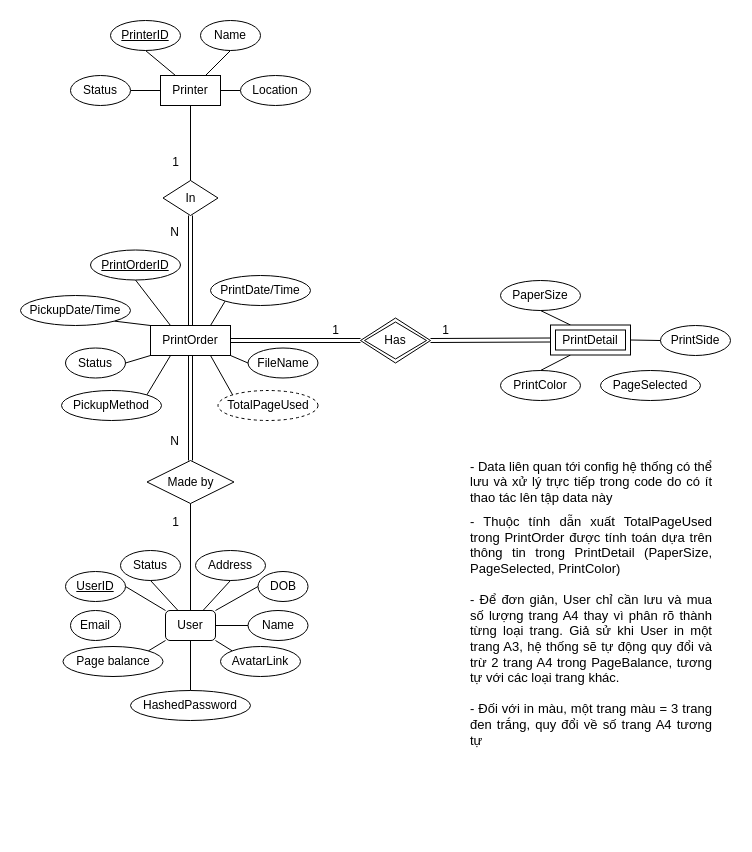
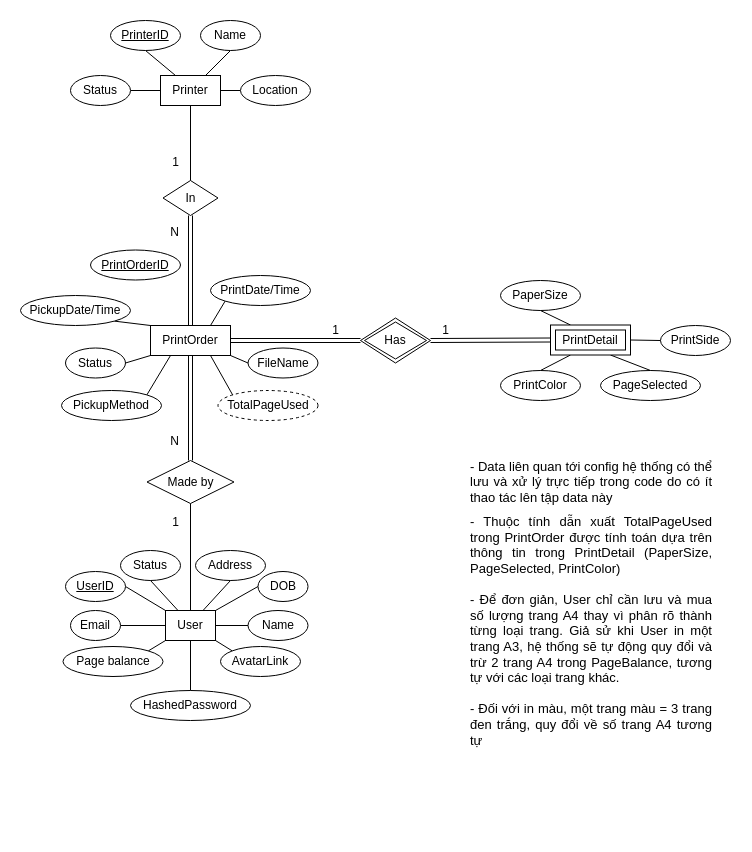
edge "PrintOrderID" -- "PrintOrder": removed
edge "PrintDetail" -- "PageSelected": added
edge "Email" -- "User": added
node "User": shape rounded rectangle -> rectangle
